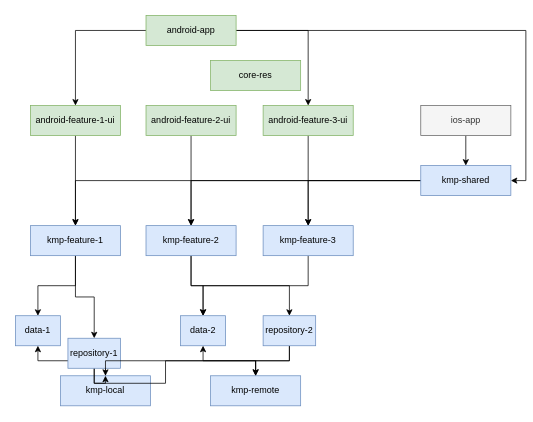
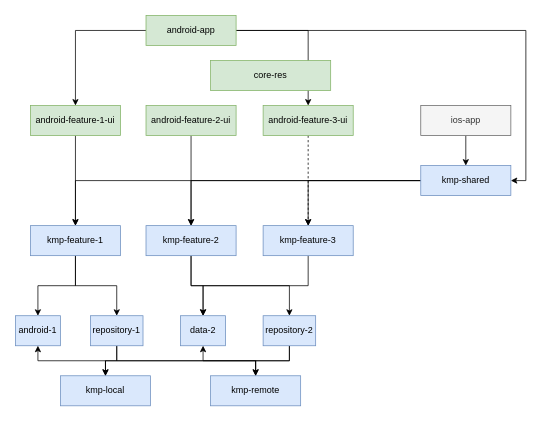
node "core-res": size 90x30 -> 120x30
edge "android-feature-3-ui" -> "kmp-feature-3": style solid -> dashed
node "data-1": label "data-1" -> "android-1"
node "repository-1": moved (94, 353) -> (117, 330)
